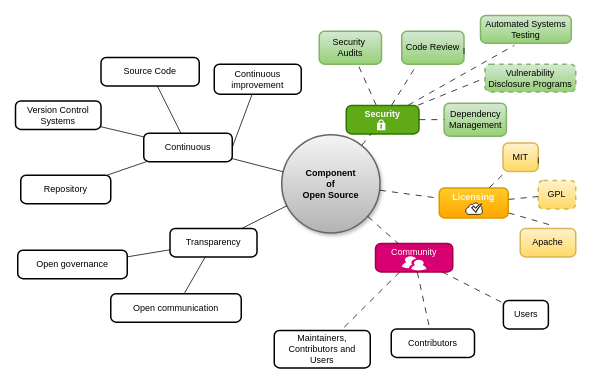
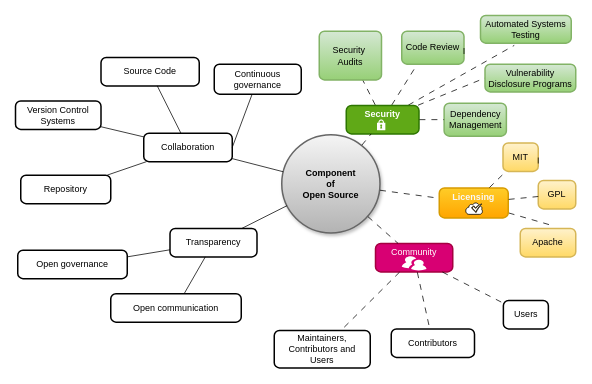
node "Security Audits": size 62x33 -> 62x49
node "Vulnerability Disclosure Programs": style dashed -> solid
node "Continuous improvement": label "Continuous improvement" -> "Continuous governance"
node "Continuous": label "Continuous" -> "Collaboration"
node "GPL": style dashed -> solid
